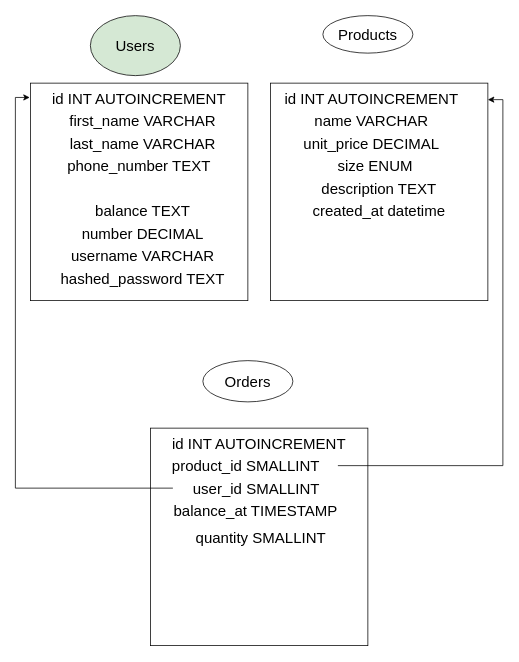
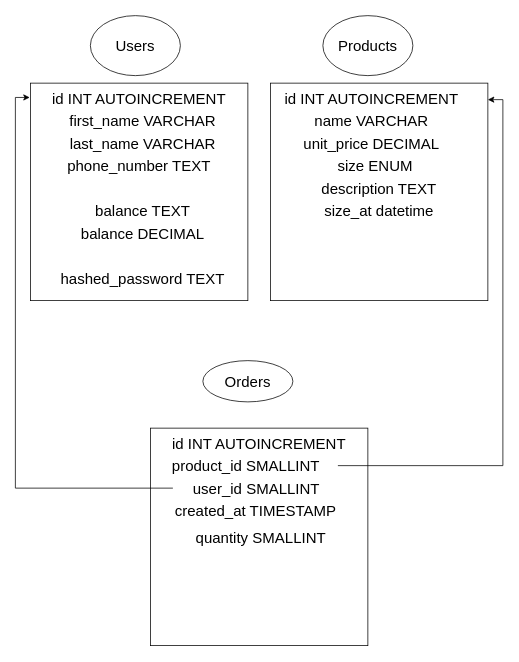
node "Products": size 90x38 -> 90x60
node "Users": fillcolor #d5e8d4 -> #ffffff
node "created_at datetime": label "created_at datetime" -> "size_at datetime"
node "number DECIMAL": label "number DECIMAL" -> "balance DECIMAL"
node "username VARCHAR": removed
node "balance_at TIMESTAMP": label "balance_at TIMESTAMP" -> "created_at TIMESTAMP"
